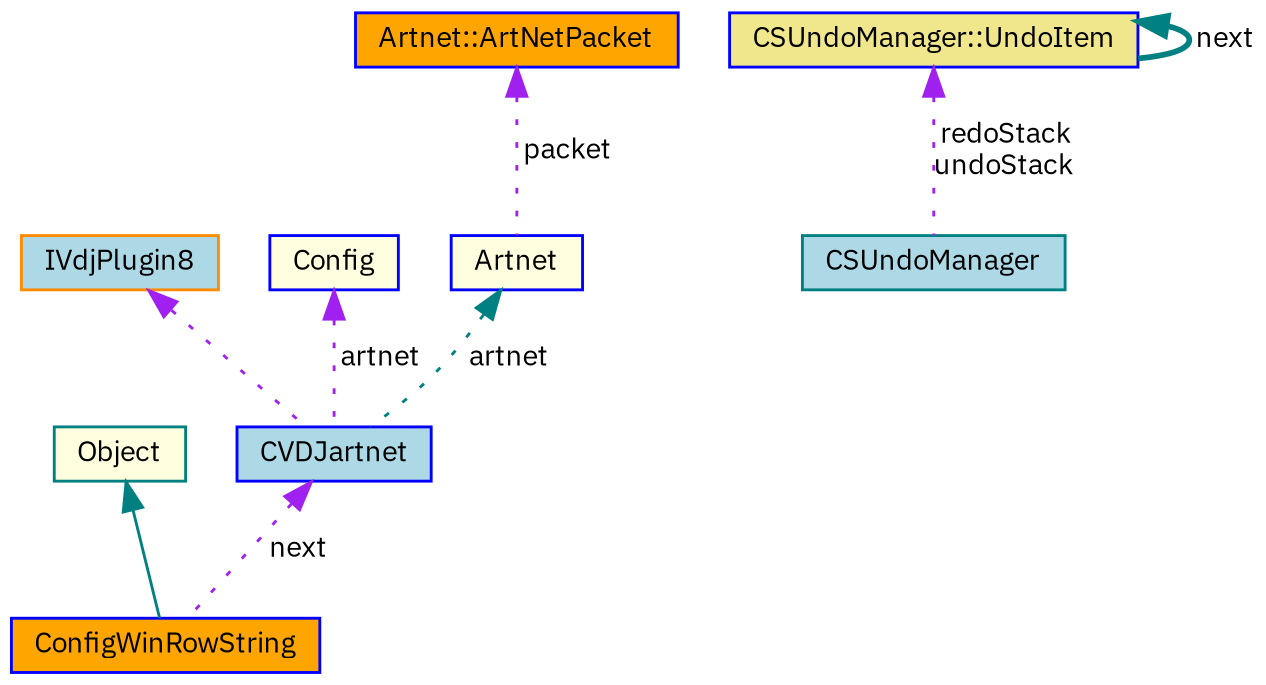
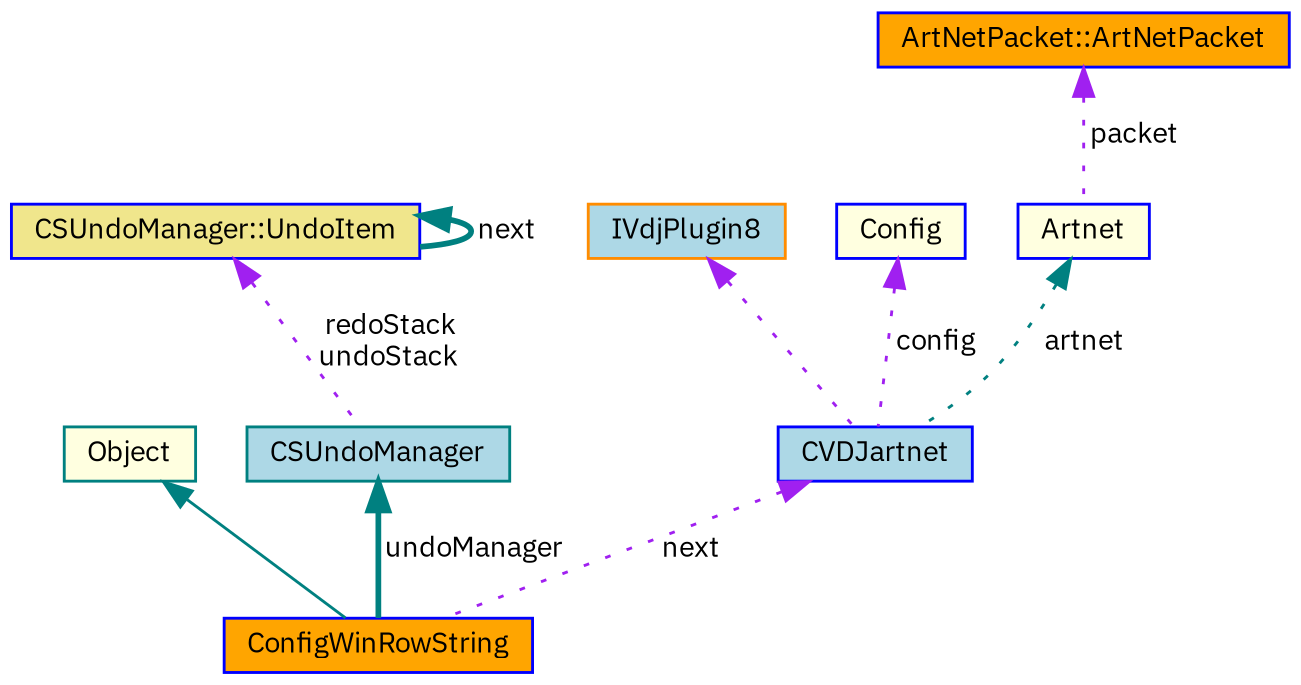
node "Artnet::ArtNetPacket": label "Artnet::ArtNetPacket" -> "ArtNetPacket::ArtNetPacket"
edge "CVDJartnet" -> "Config": label " artnet" -> " config"
edge "ConfigWinRowString" -> "CSUndoManager": added, label "undoManager"
